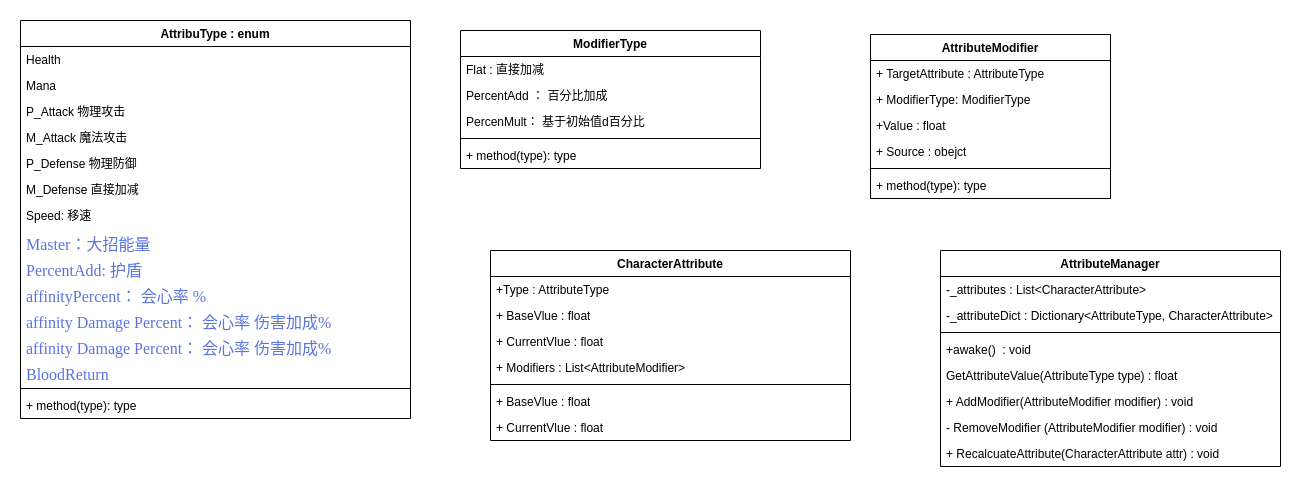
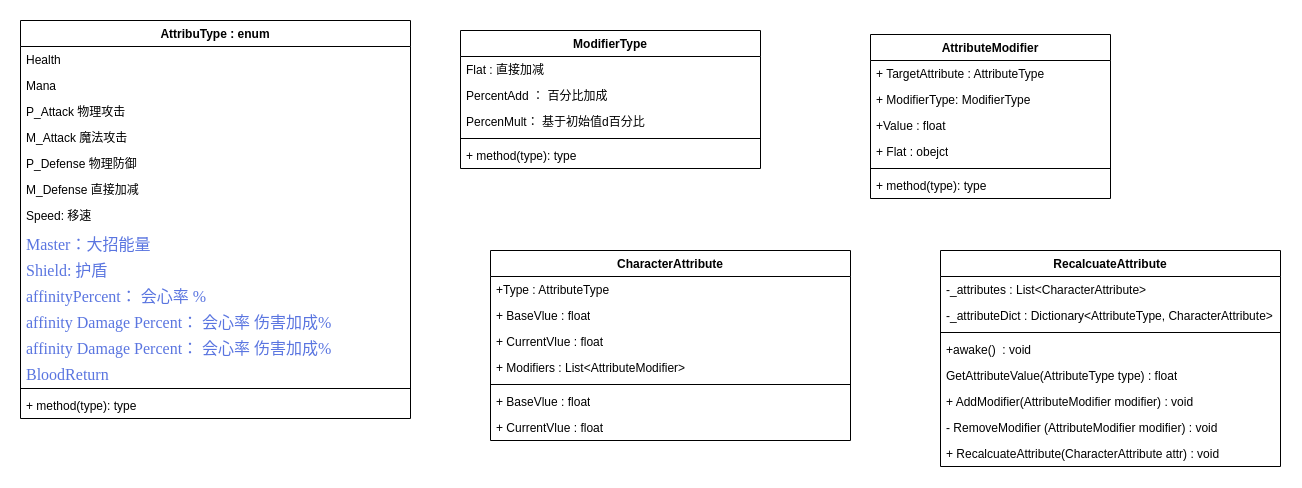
node "+ Source : obejct": label "+ Source : obejct" -> "+ Flat : obejct"
node "AttributeManager": label "AttributeManager" -> "RecalcuateAttribute"
node "PercentAdd: 护盾": label "PercentAdd: 护盾" -> "Shield: 护盾"
